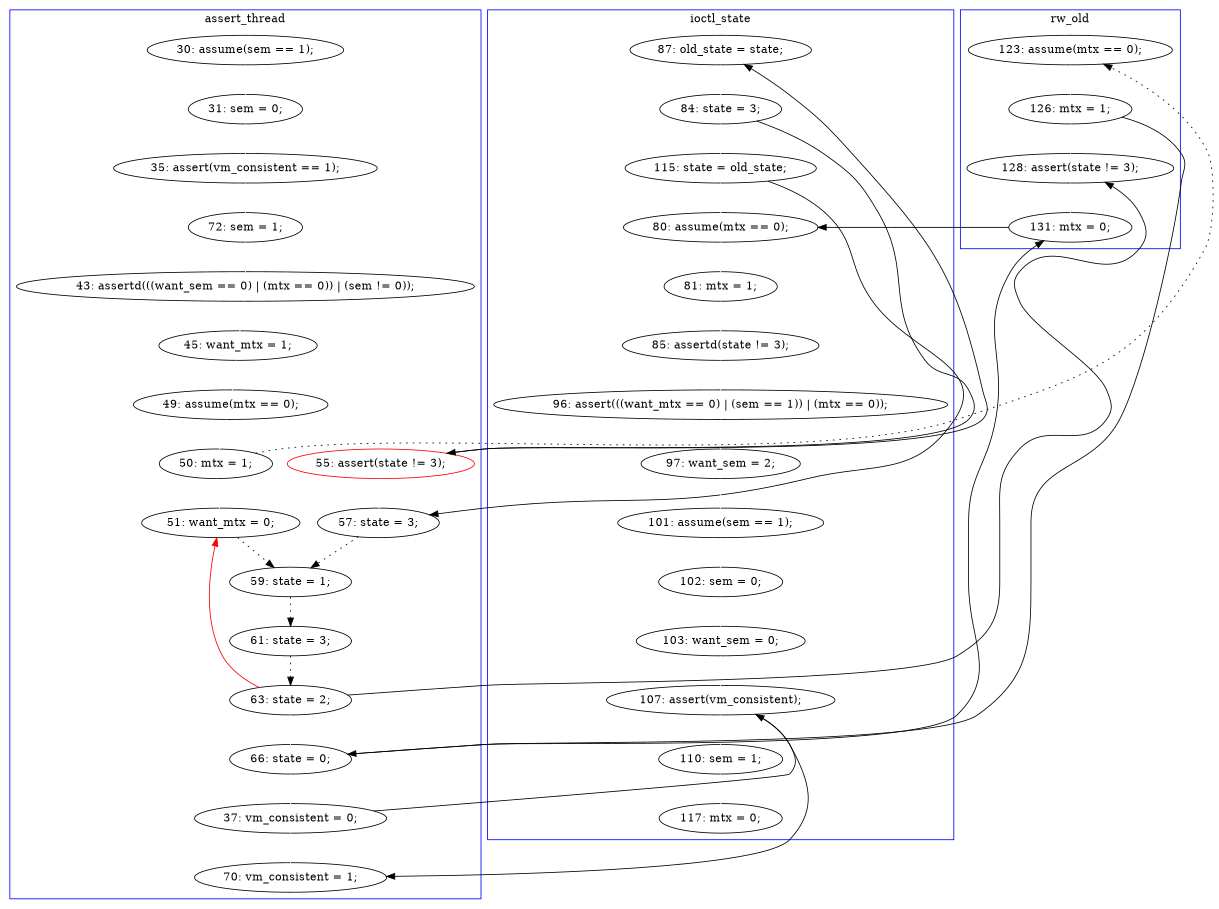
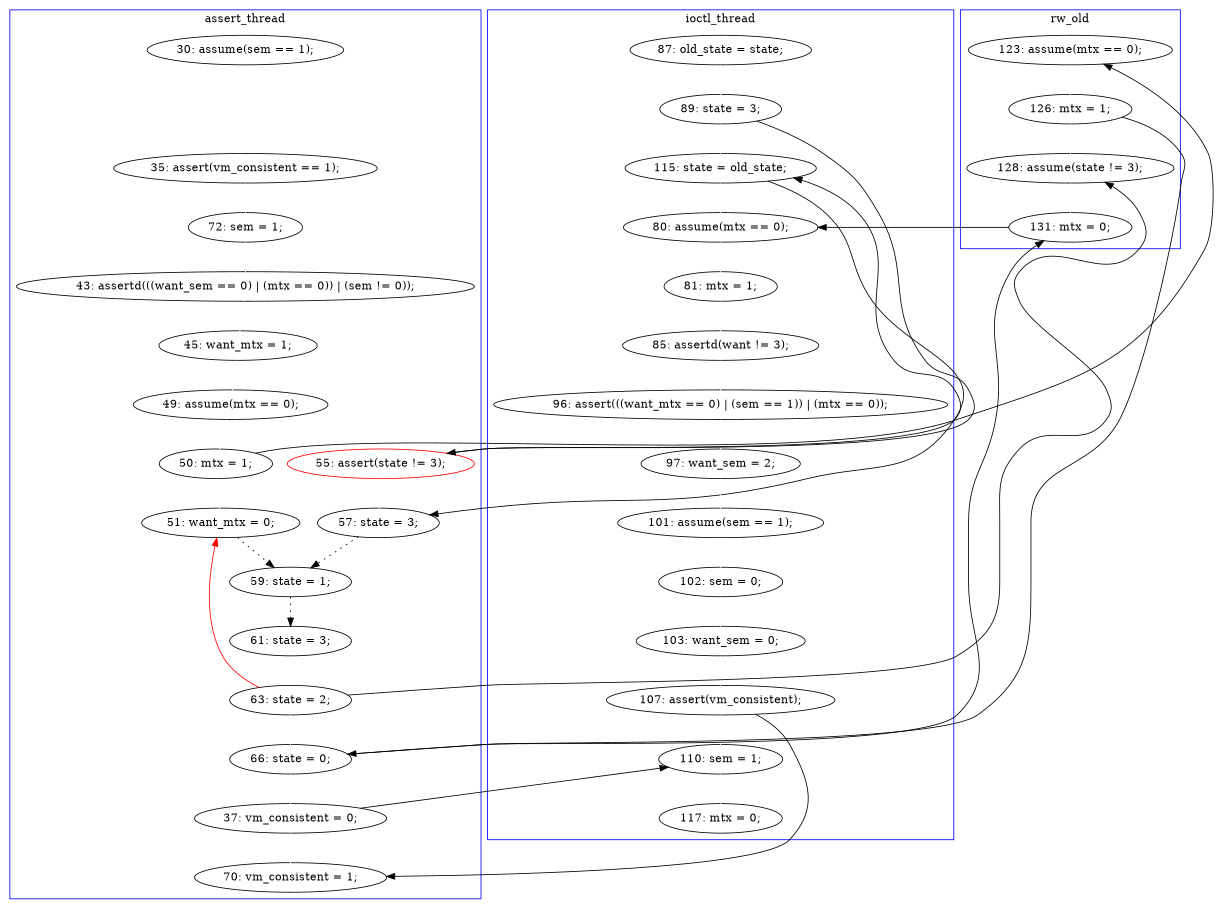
cluster "ioctl_state": label "ioctl_state" -> "ioctl_thread"
node "31: sem = 0;": removed
node "84: state = 3;": label "84: state = 3;" -> "89: state = 3;"
node "128: assert(state != 3);": label "128: assert(state != 3);" -> "128: assume(state != 3);"
node "85: assertd(state != 3);": label "85: assertd(state != 3);" -> "85: assertd(want != 3);"
edge "55: assert(state != 3);" -> "87: old_state = state;": now "55: assert(state != 3);" -> "115: state = old_state;"
edge "50: mtx = 1;" -> "123: assume(mtx == 0);": style dotted -> solid
edge "61: state = 3;" -> "63: state = 2;": removed
edge "37: vm_consistent = 0;" -> "107: assert(vm_consistent);": now "37: vm_consistent = 0;" -> "110: sem = 1;"
